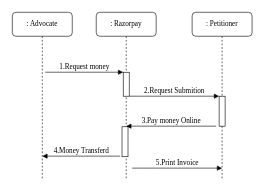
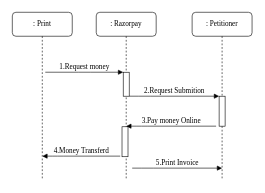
node ": Advocate": label ": Advocate" -> ": Print"
